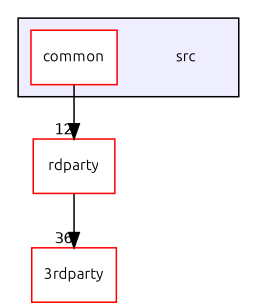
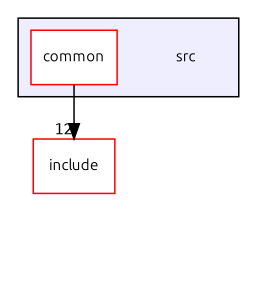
node "rdparty": label "rdparty" -> "include"
node "3rdparty": removed
